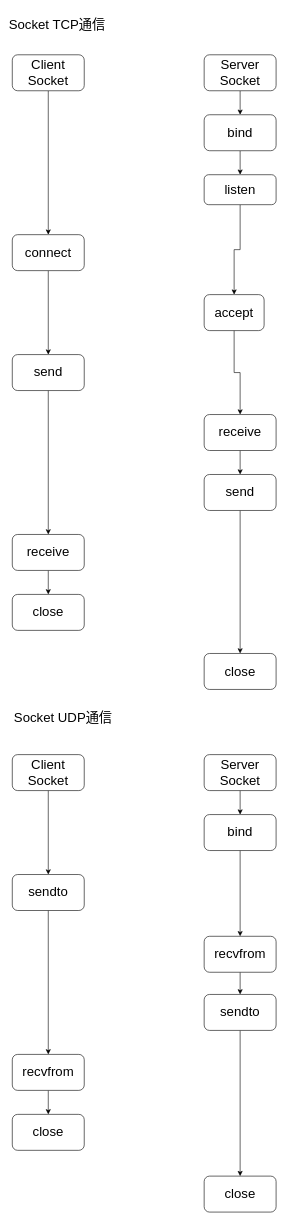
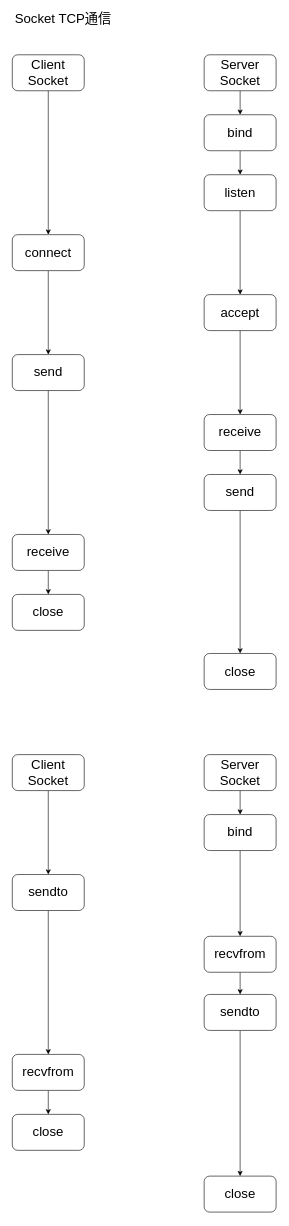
node "Socket TCP通信": moved (57, 24) -> (63, 18)
node "listen": size 72x30 -> 72x36
node "accept": size 60x36 -> 72x36
node "Socket UDP通信": removed
